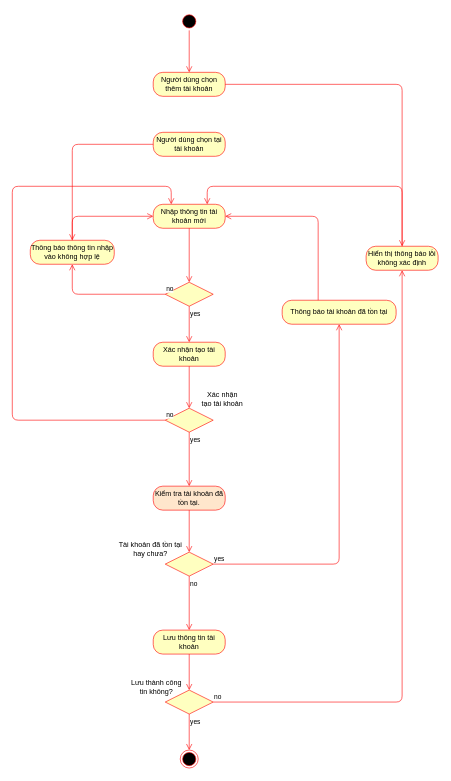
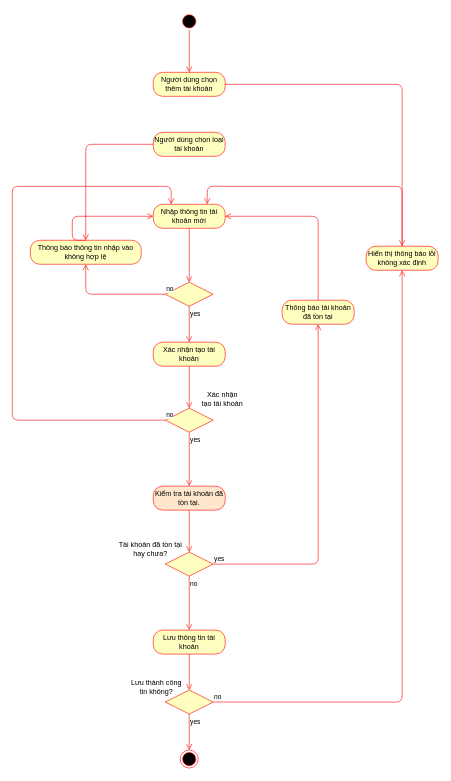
node "Người dùng chọn tại tài khoản": label "Người dùng chọn tại tài khoản" -> "Người dùng chọn loại tài khoản"
node "Thông báo thông tin nhập vào không hợp lệ": size 84x24 -> 111x24
node "Thông báo tài khoản đã tồn tại": size 114x24 -> 72x24
